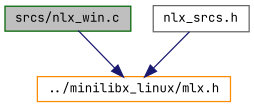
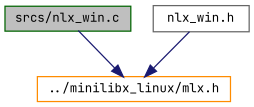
node "nlx_srcs.h": label "nlx_srcs.h" -> "nlx_win.h"
